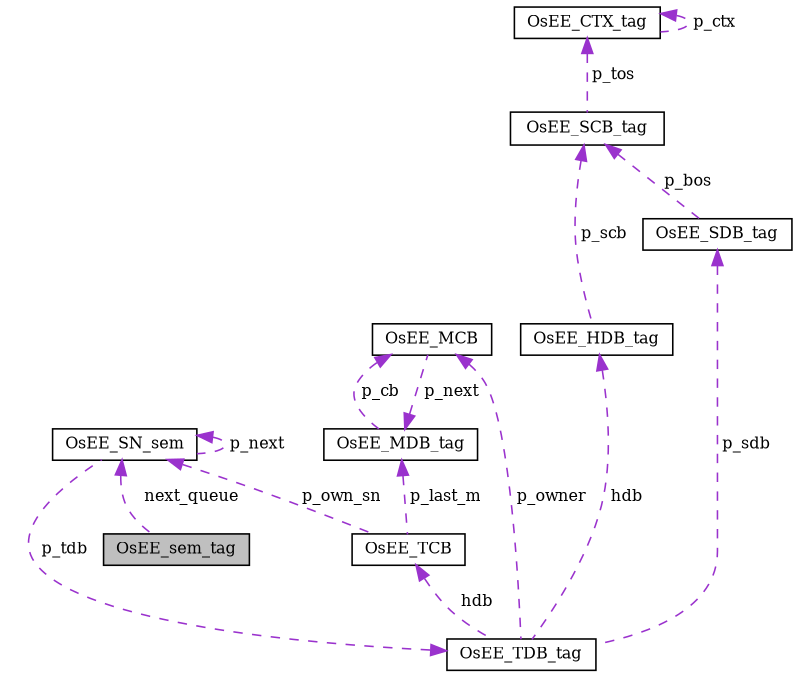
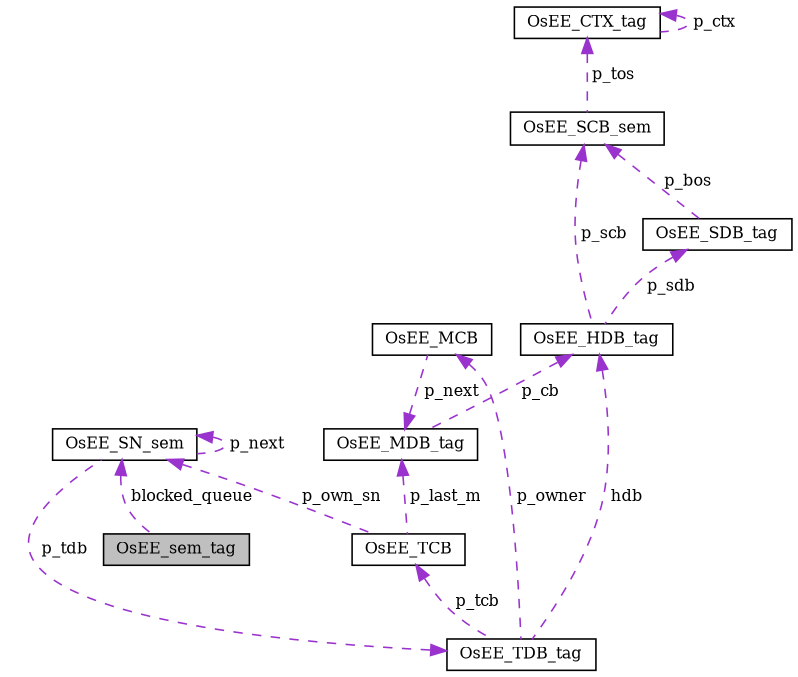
node "OsEE_SCB_tag": label "OsEE_SCB_tag" -> "OsEE_SCB_sem"
edge "OsEE_MDB_tag" -> "OsEE_MCB": now "OsEE_MDB_tag" -> "OsEE_HDB_tag"
edge "OsEE_TDB_tag" -> "OsEE_SDB_tag": now "OsEE_HDB_tag" -> "OsEE_SDB_tag"
edge "OsEE_sem_tag" -> "OsEE_SN_sem": label " next_queue" -> " blocked_queue"
edge "OsEE_TDB_tag" -> "OsEE_TCB": label " hdb" -> " p_tcb"
